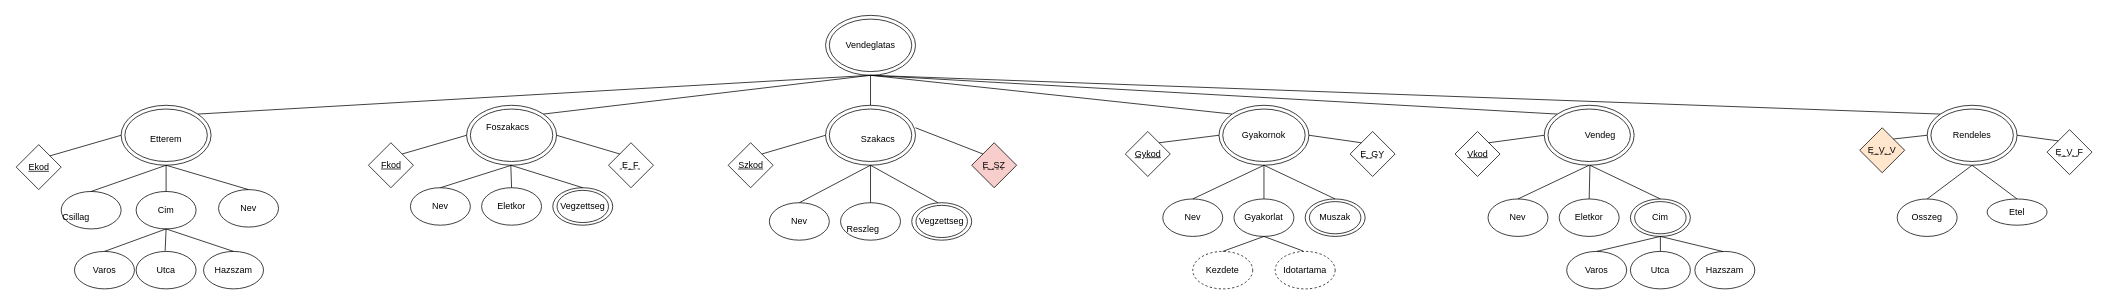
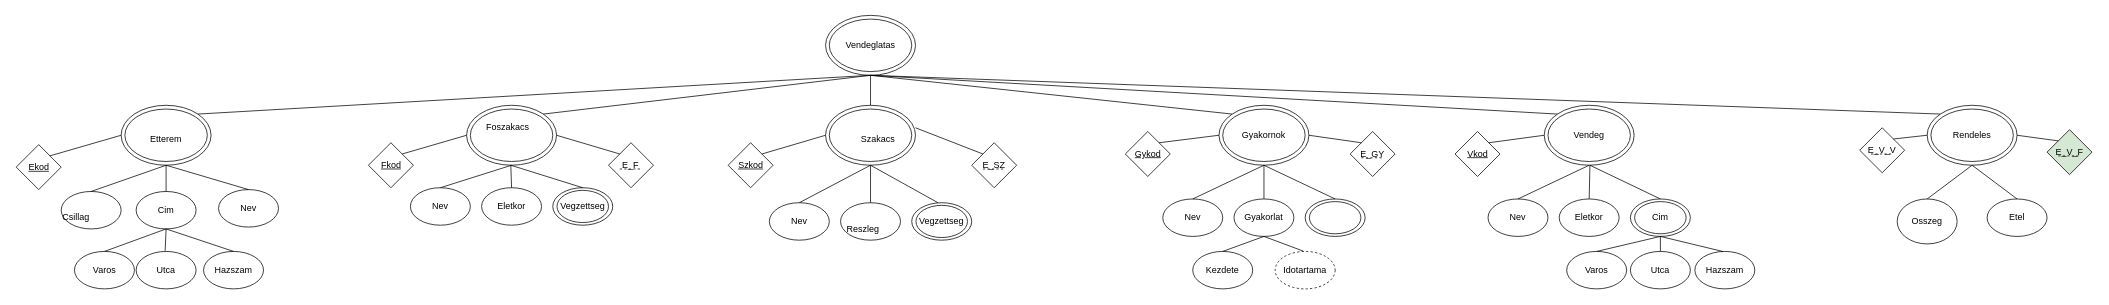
node "Vendeg": moved (1601, 135) -> (1590, 135)
node "E_V_V": fillcolor #ffe6cc -> #ffffff
node "E_V_F": fillcolor #ffffff -> #d5e8d4
node "E_SZ": fillcolor #f8cecc -> #ffffff
node "Etel": size 60x26 -> 60x38
node "Muszak": removed
node "Osszeg": size 60x38 -> 60x45
node "Kezdete": style dashed -> solid
